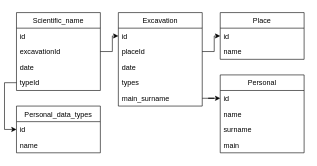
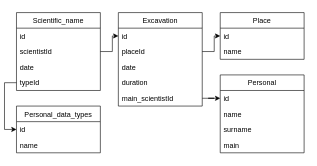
node "excavationId": label "excavationId" -> "scientistId"
node "types": label "types" -> "duration"
node "main_surname": label "main_surname" -> "main_scientistId"
